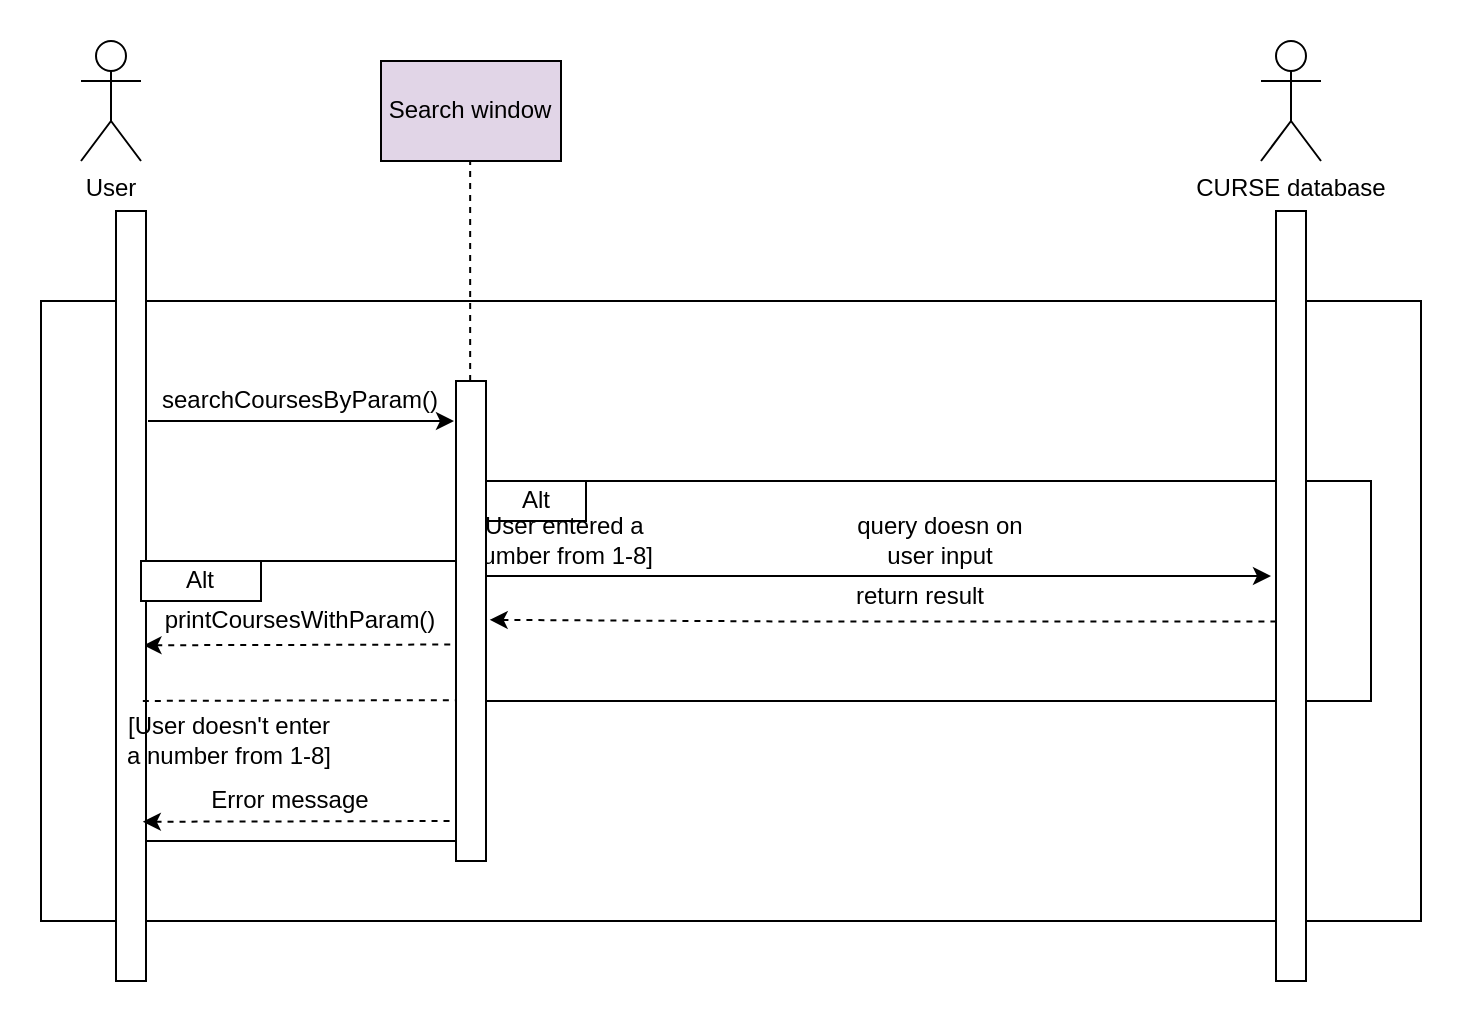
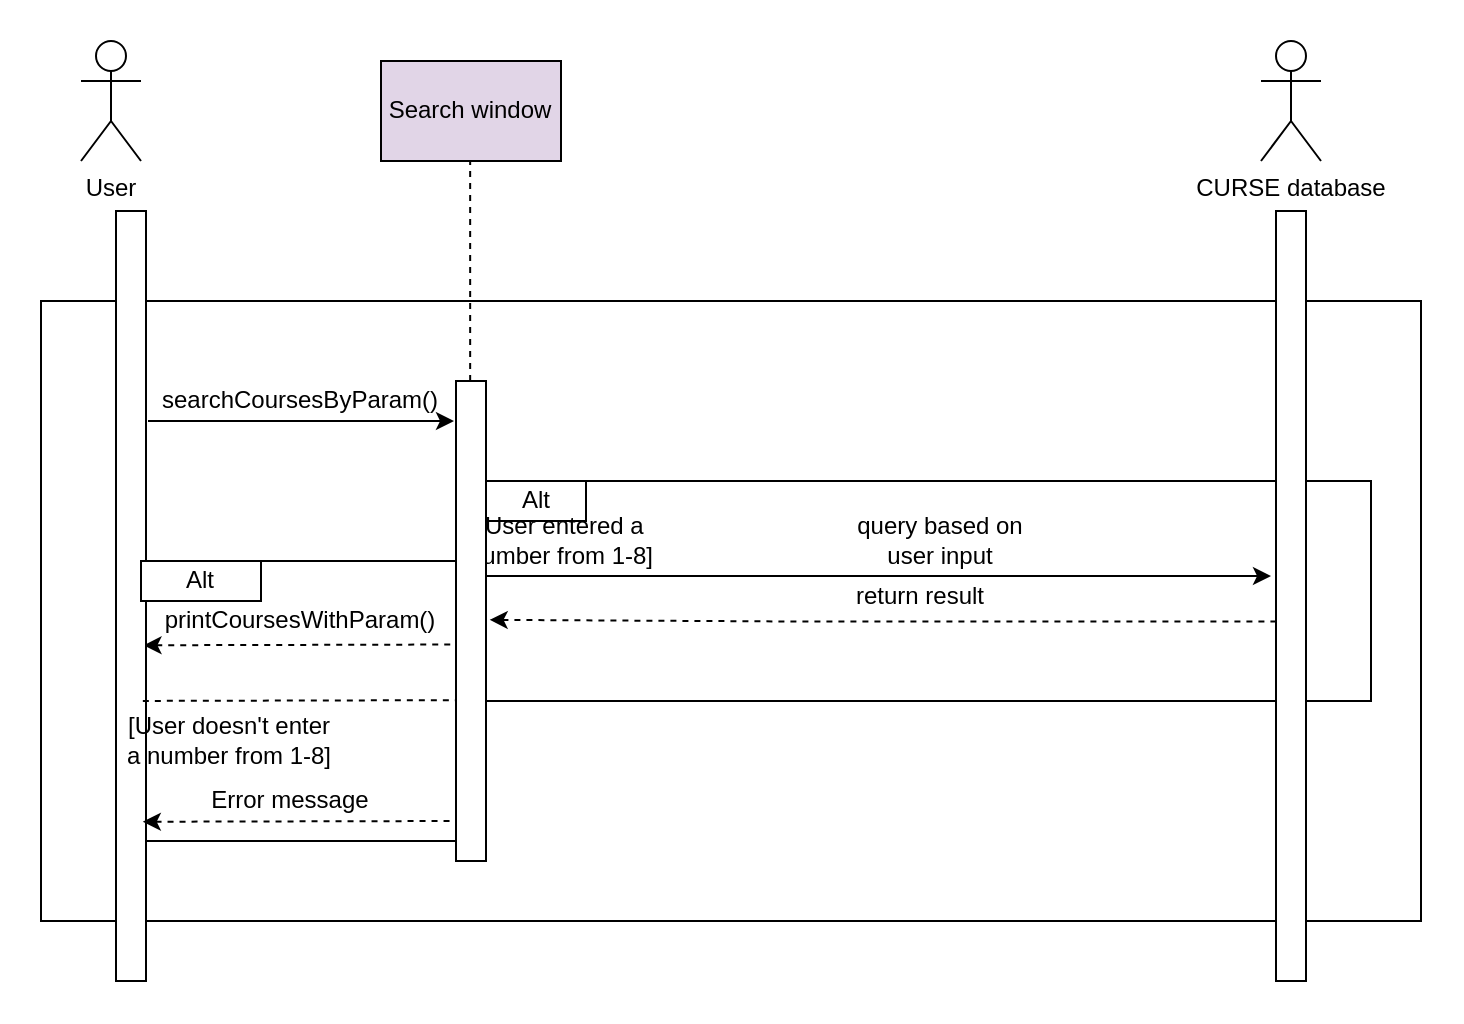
node "query doesn on user input": label "query doesn on user input" -> "query based on user input"
